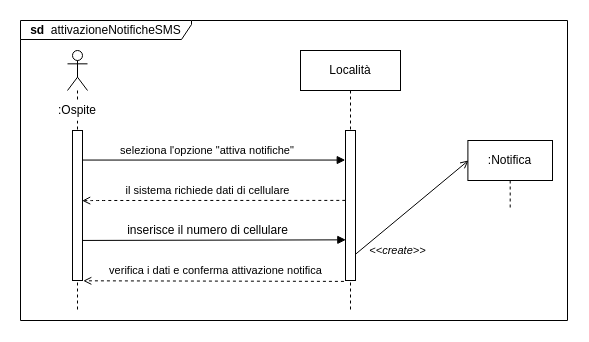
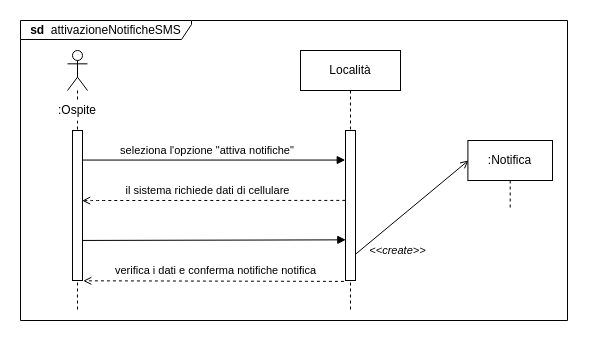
node "inserisce il numero di cellulare": removed
node "verifica i dati e conferma attivazione notifica": label "verifica i dati e conferma attivazione notifica" -> "verifica i dati e conferma notifiche notifica"
